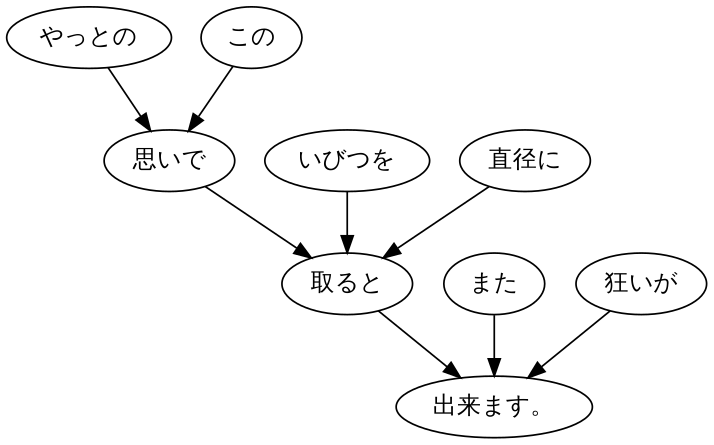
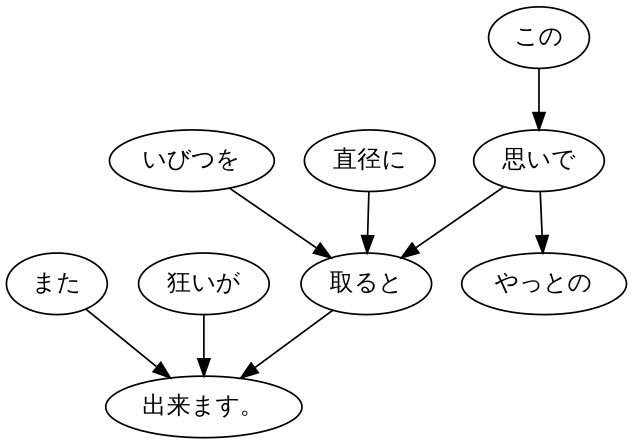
edge "やっとの" -> "思いで": reversed
